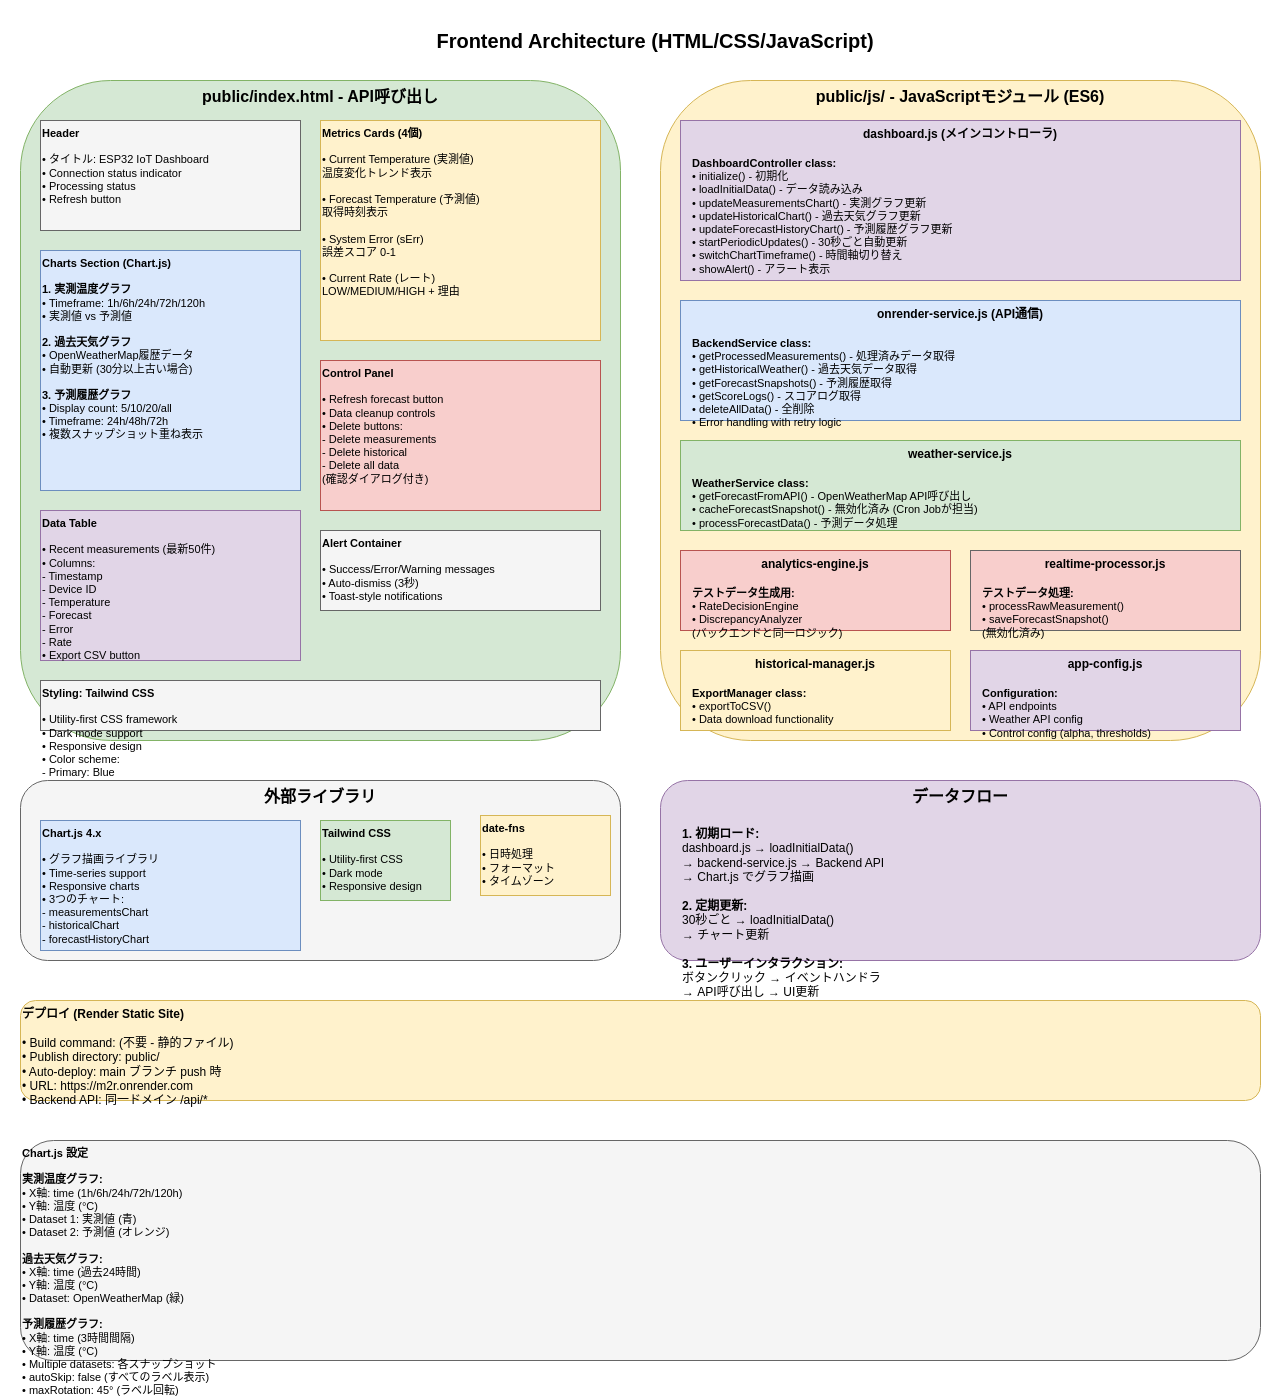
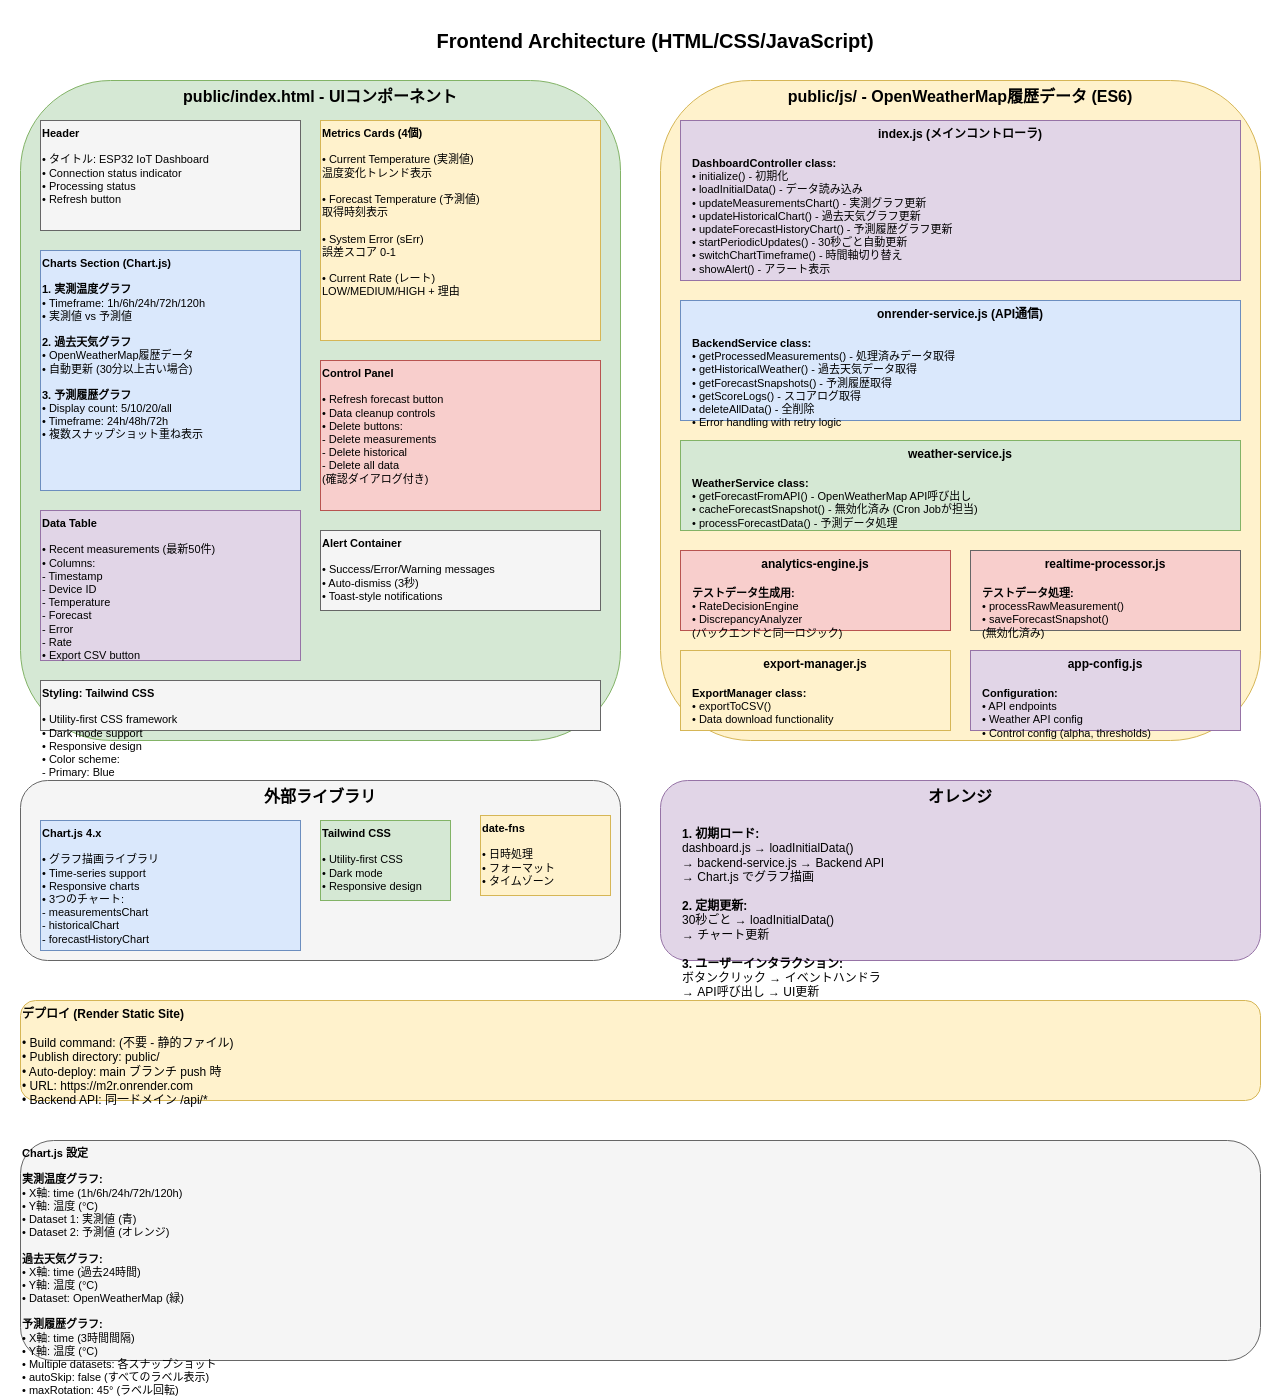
node "public/index.html - API呼び出し": label "public/index.html - API呼び出し" -> "public/index.html - UIコンポーネント"
node "public/js/ - JavaScriptモジュール (ES6)": label "public/js/ - JavaScriptモジュール (ES6)" -> "public/js/ - OpenWeatherMap履歴データ (ES6)"
node "dashboard.js (メインコントローラ)": label "dashboard.js (メインコントローラ)" -> "index.js (メインコントローラ)"
node "historical-manager.js": label "historical-manager.js" -> "export-manager.js"
node "データフロー": label "データフロー" -> "オレンジ"
